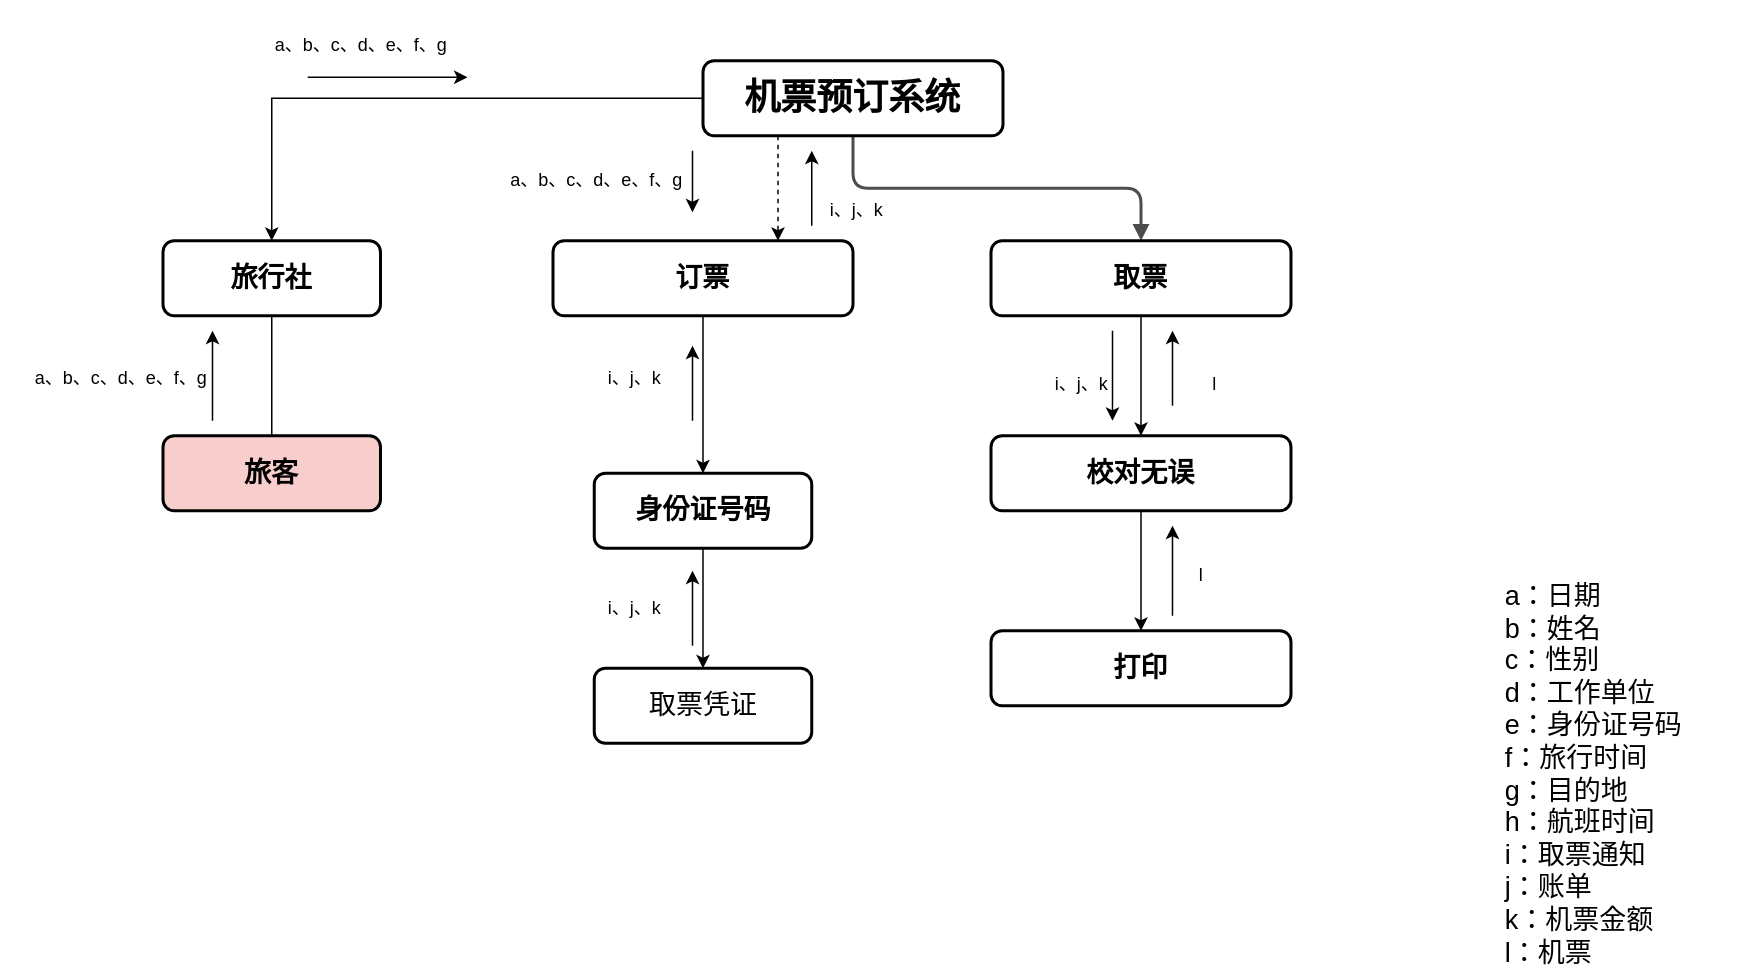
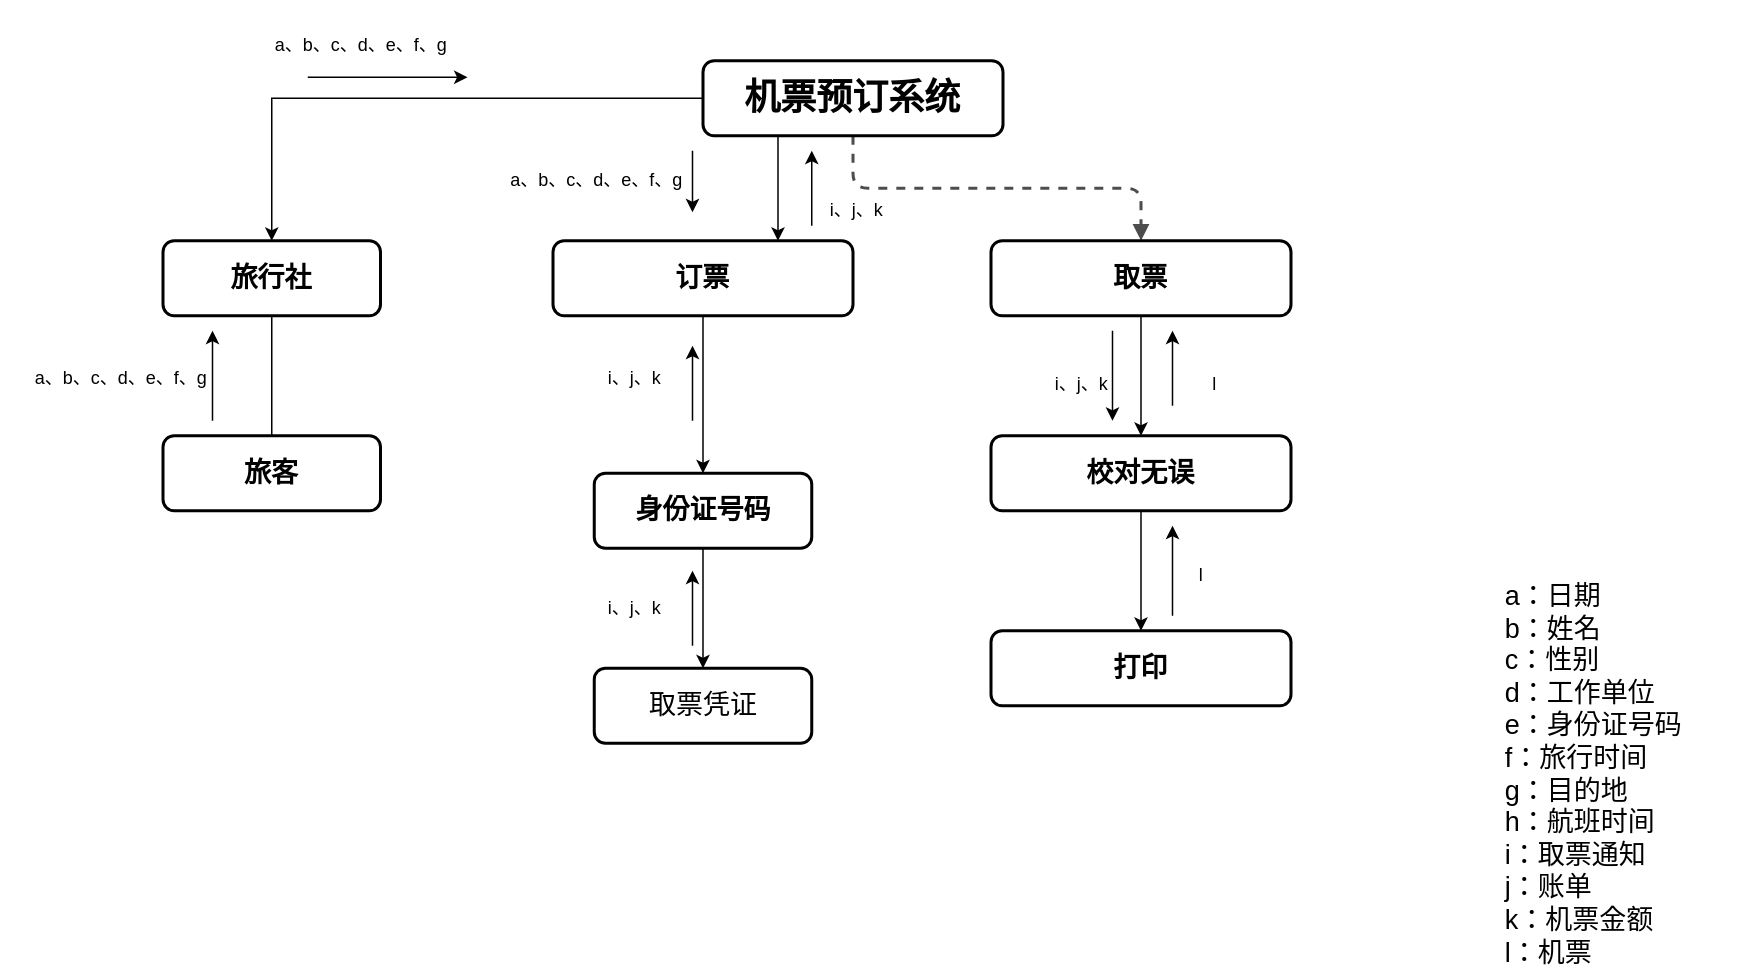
edge "机票预订系统" -> "订票": style dashed -> solid
edge "机票预订系统" -> "取票": style solid -> dashed
node "旅客": fillcolor #f8cecc -> #ffffff
